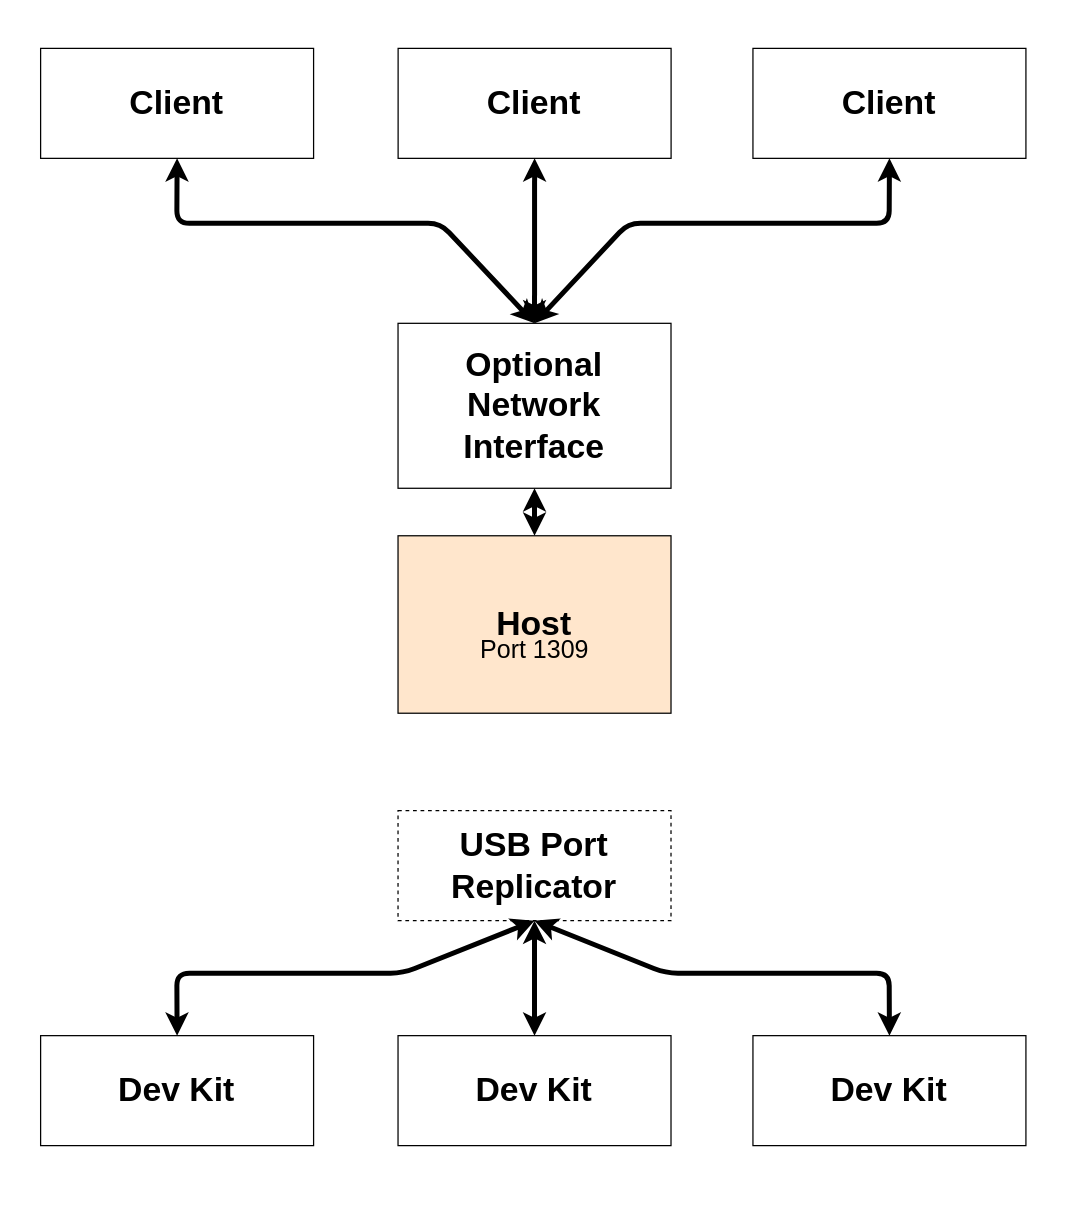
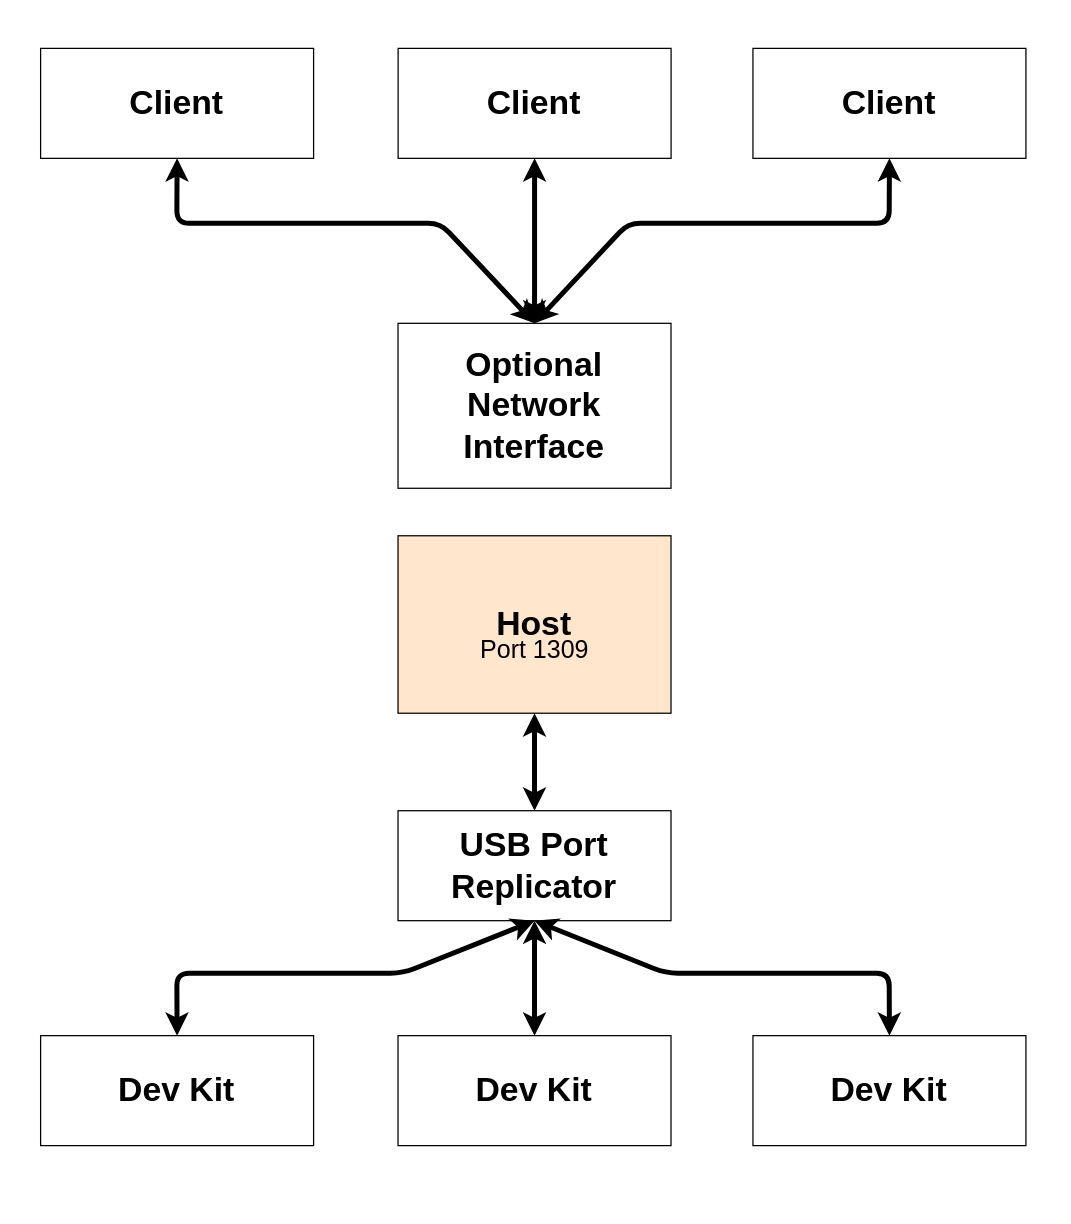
edge "Optional Network Interface" -- "Host": now "USB Port Replicator" -- "Host"
node "USB Port Replicator": style dashed -> solid
